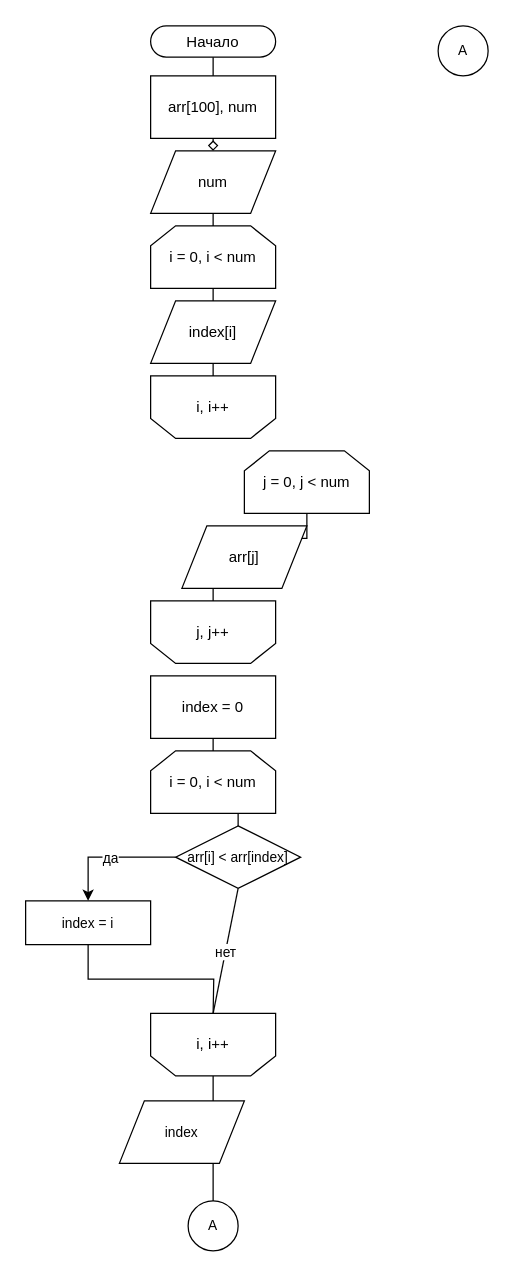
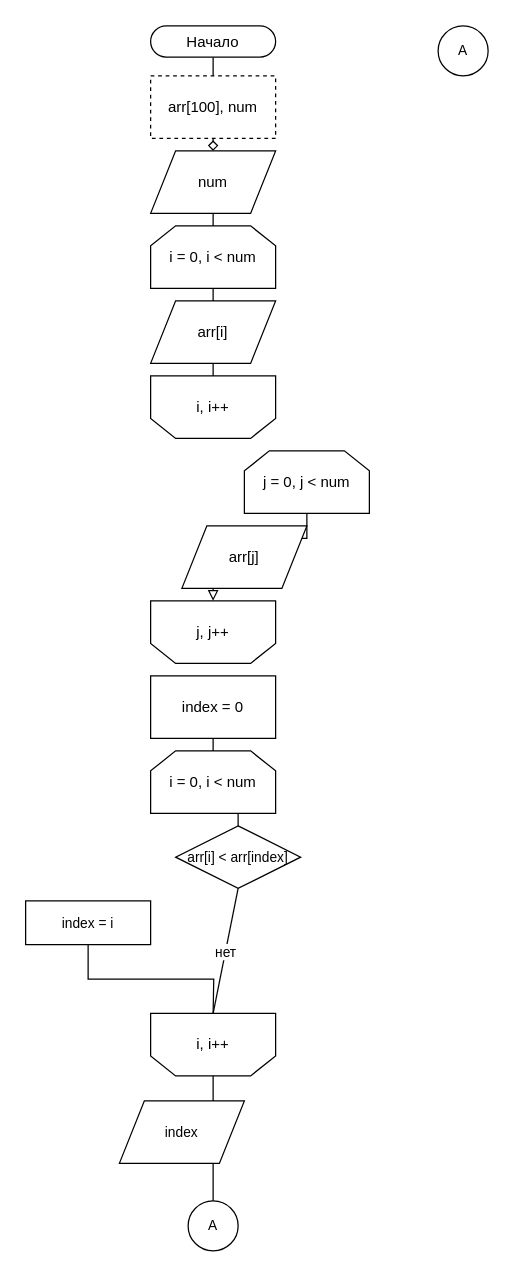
node "arr[100], num": style solid -> dashed
node "index[i]": label "index[i]" -> "arr[i]"
edge "arr[j]" -- "j, j++": arrowhead none -> block
edge "arr[i] < arr[index]" -> "index = i": removed, label "да"
